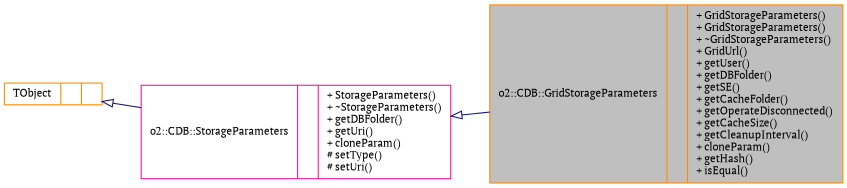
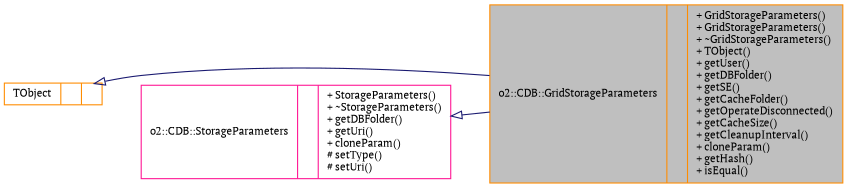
node "o2::CDB::GridStorageParameters": text "+ GridUrl()" -> "+ TObject()"
edge "o2::CDB::StorageParameters" -> "TObject": now "o2::CDB::GridStorageParameters" -> "TObject"
